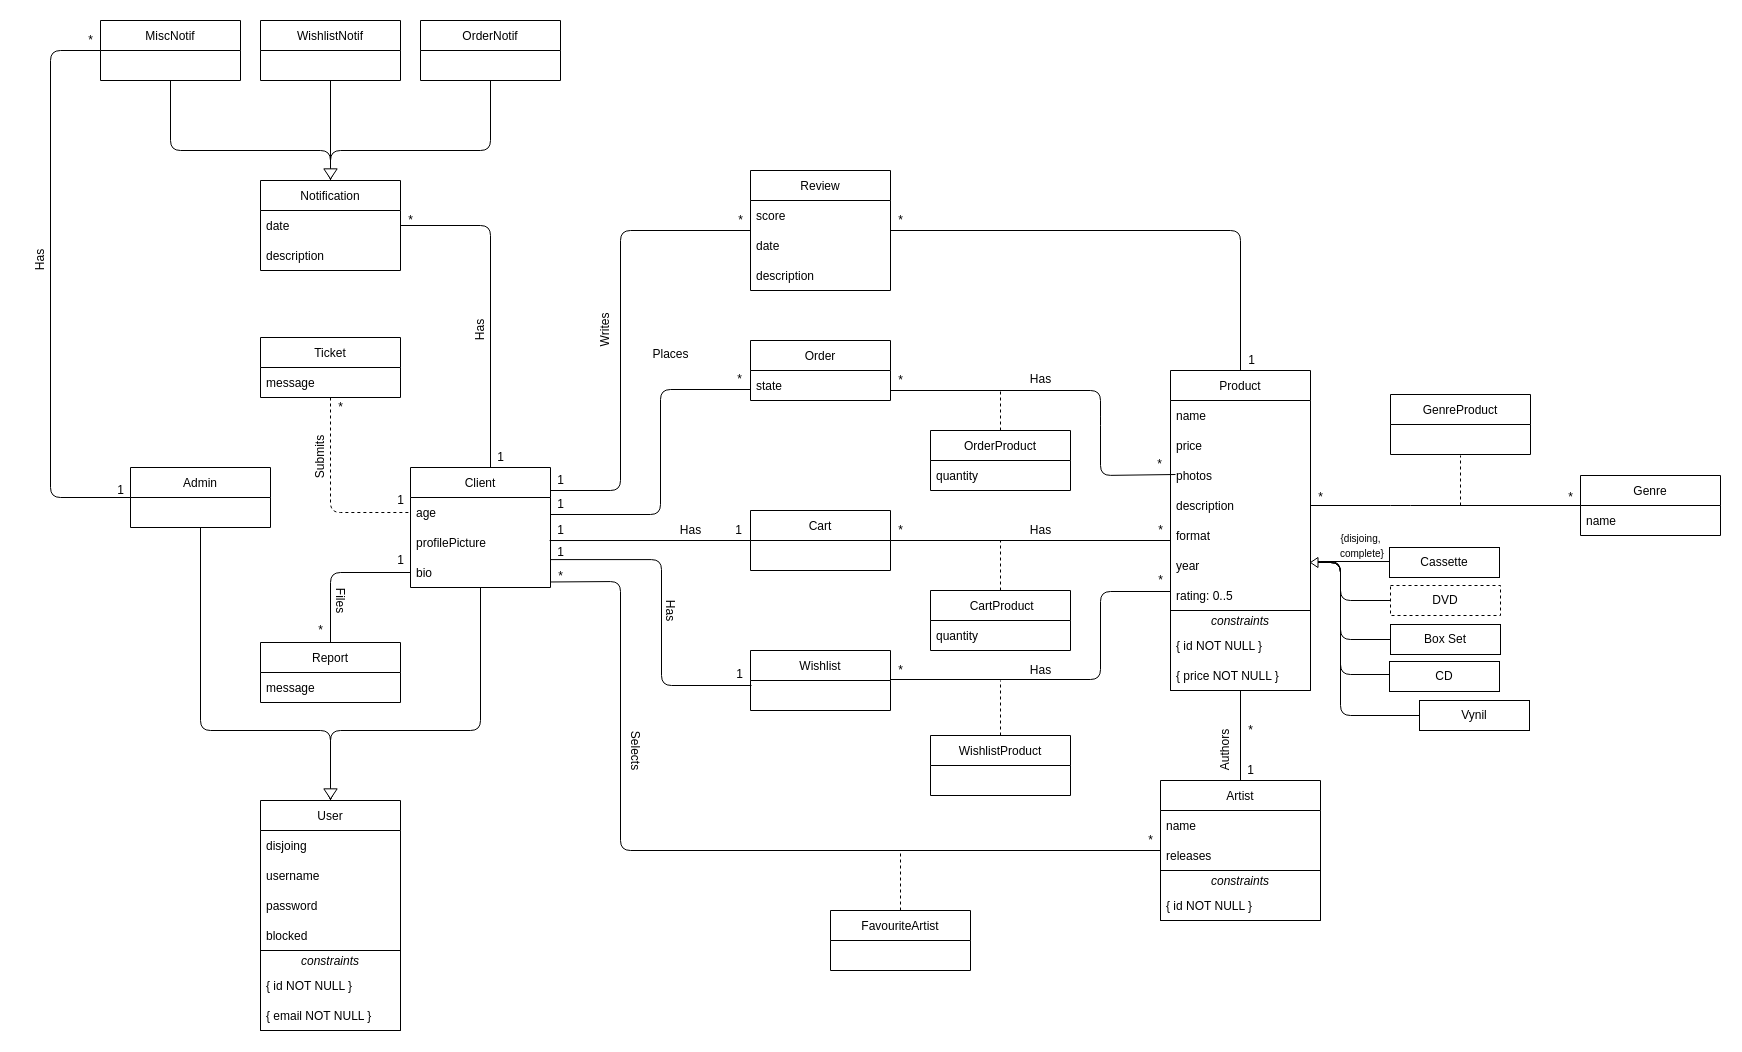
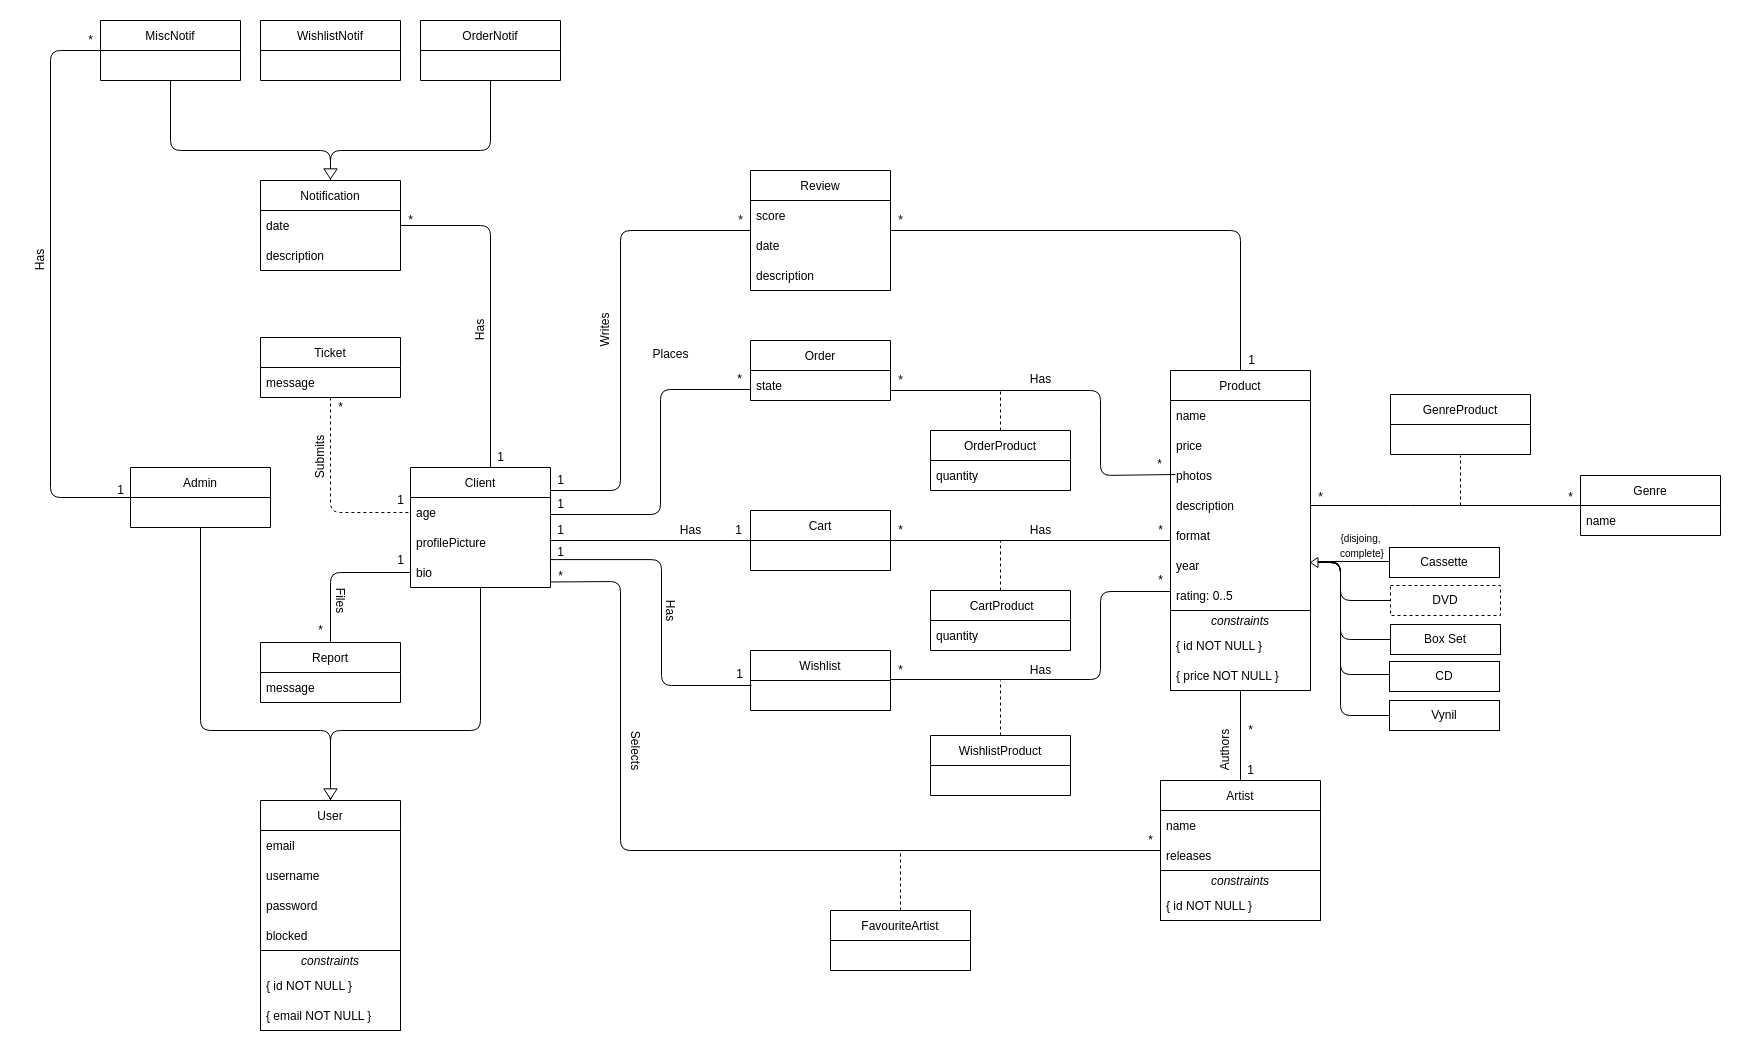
edge "WishlistNotif" -> "Notification": removed
node "Vynil": moved (1475, 716) -> (1445, 716)
node "disjoing": label "disjoing" -> "email"
